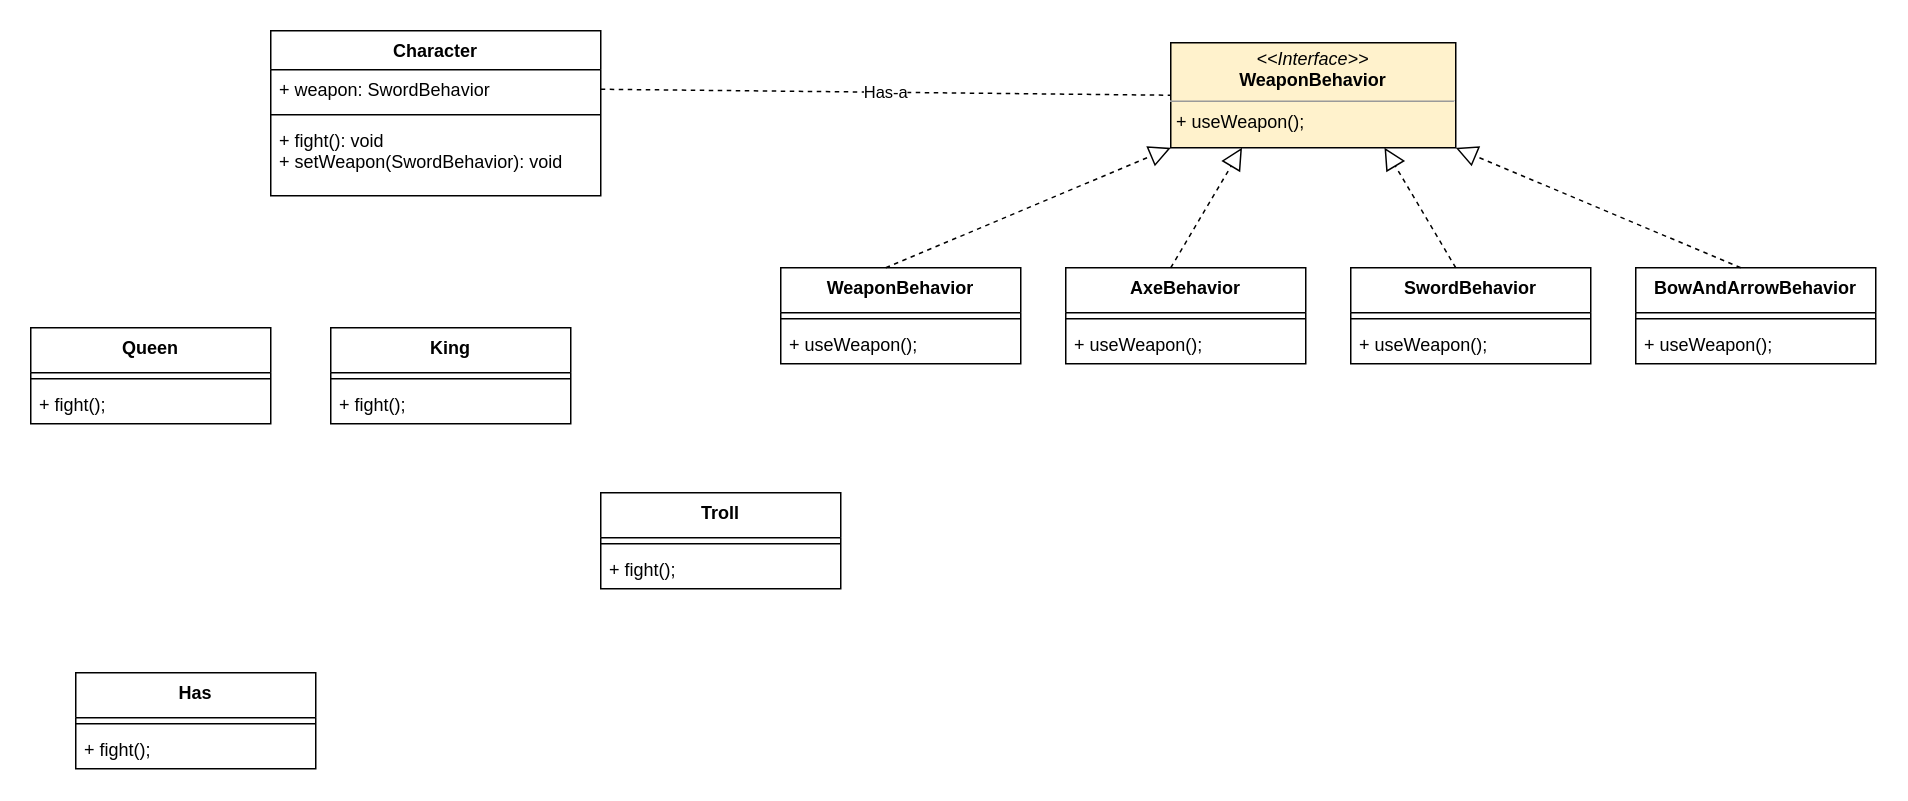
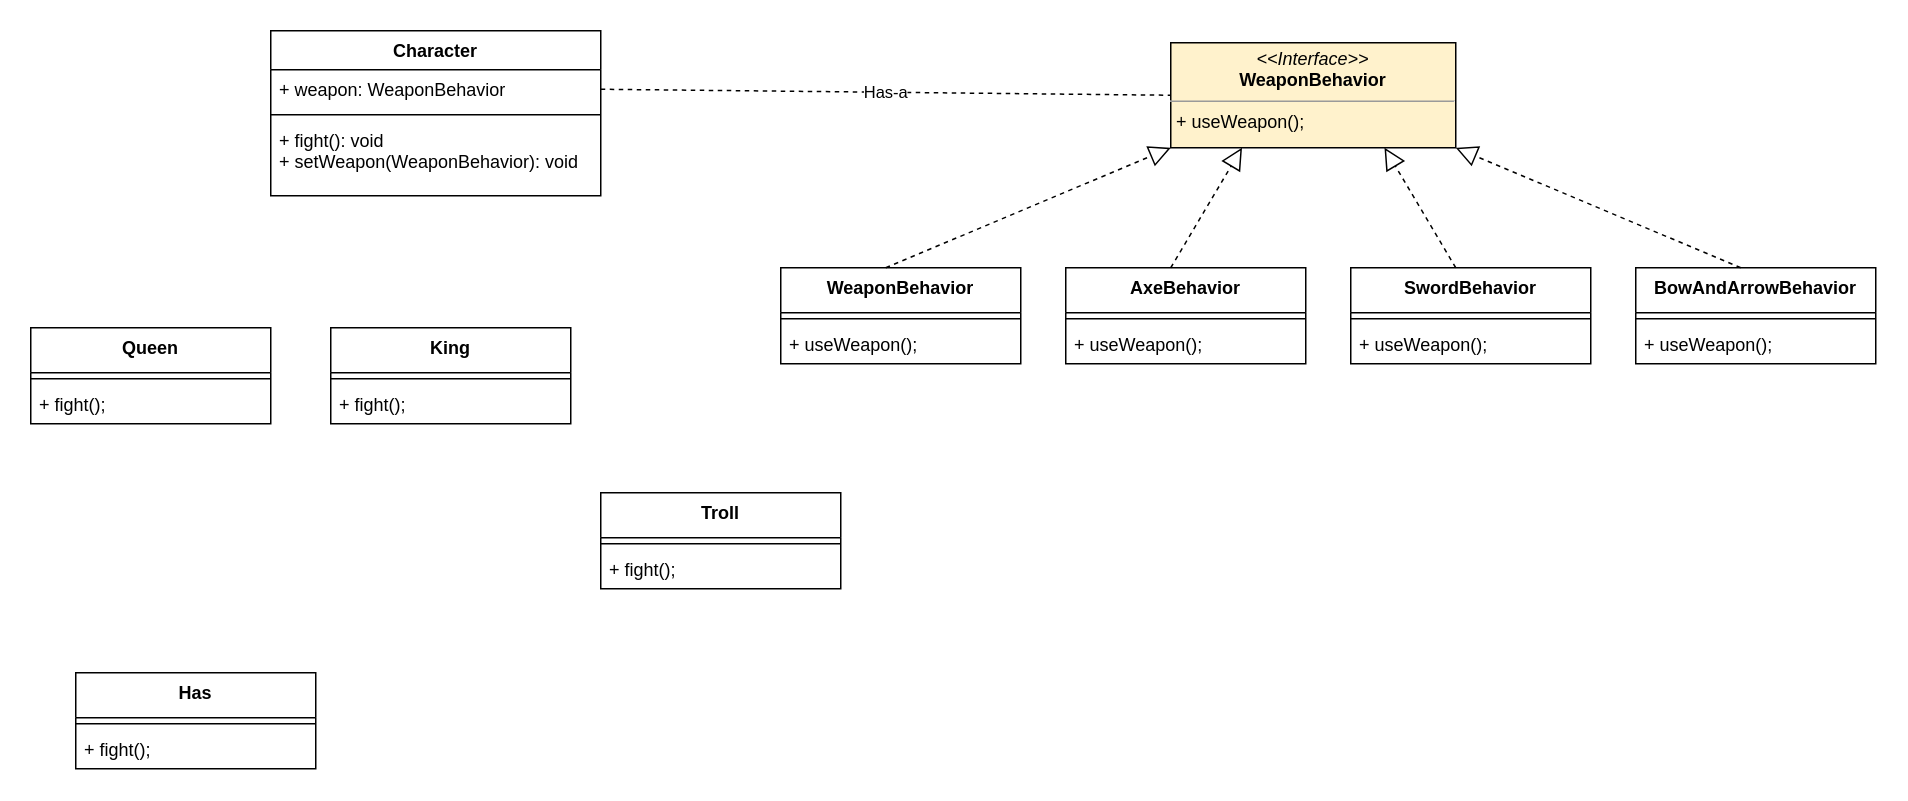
node "+ weapon: SwordBehavior": label "+ weapon: SwordBehavior" -> "+ weapon: WeaponBehavior"
node "+ fight(): void + setWeapon(SwordBehavior): void": label "+ fight(): void + setWeapon(SwordBehavior): void" -> "+ fight(): void + setWeapon(WeaponBehavior): void"
